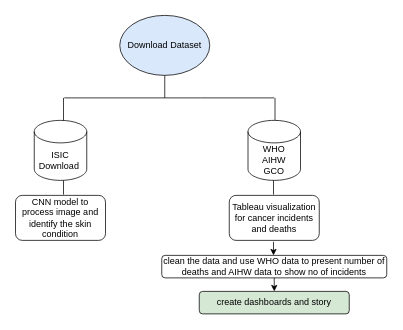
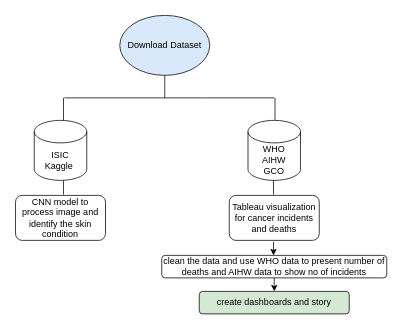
node "ISIC Download": label "ISIC Download" -> "ISIC Kaggle"
